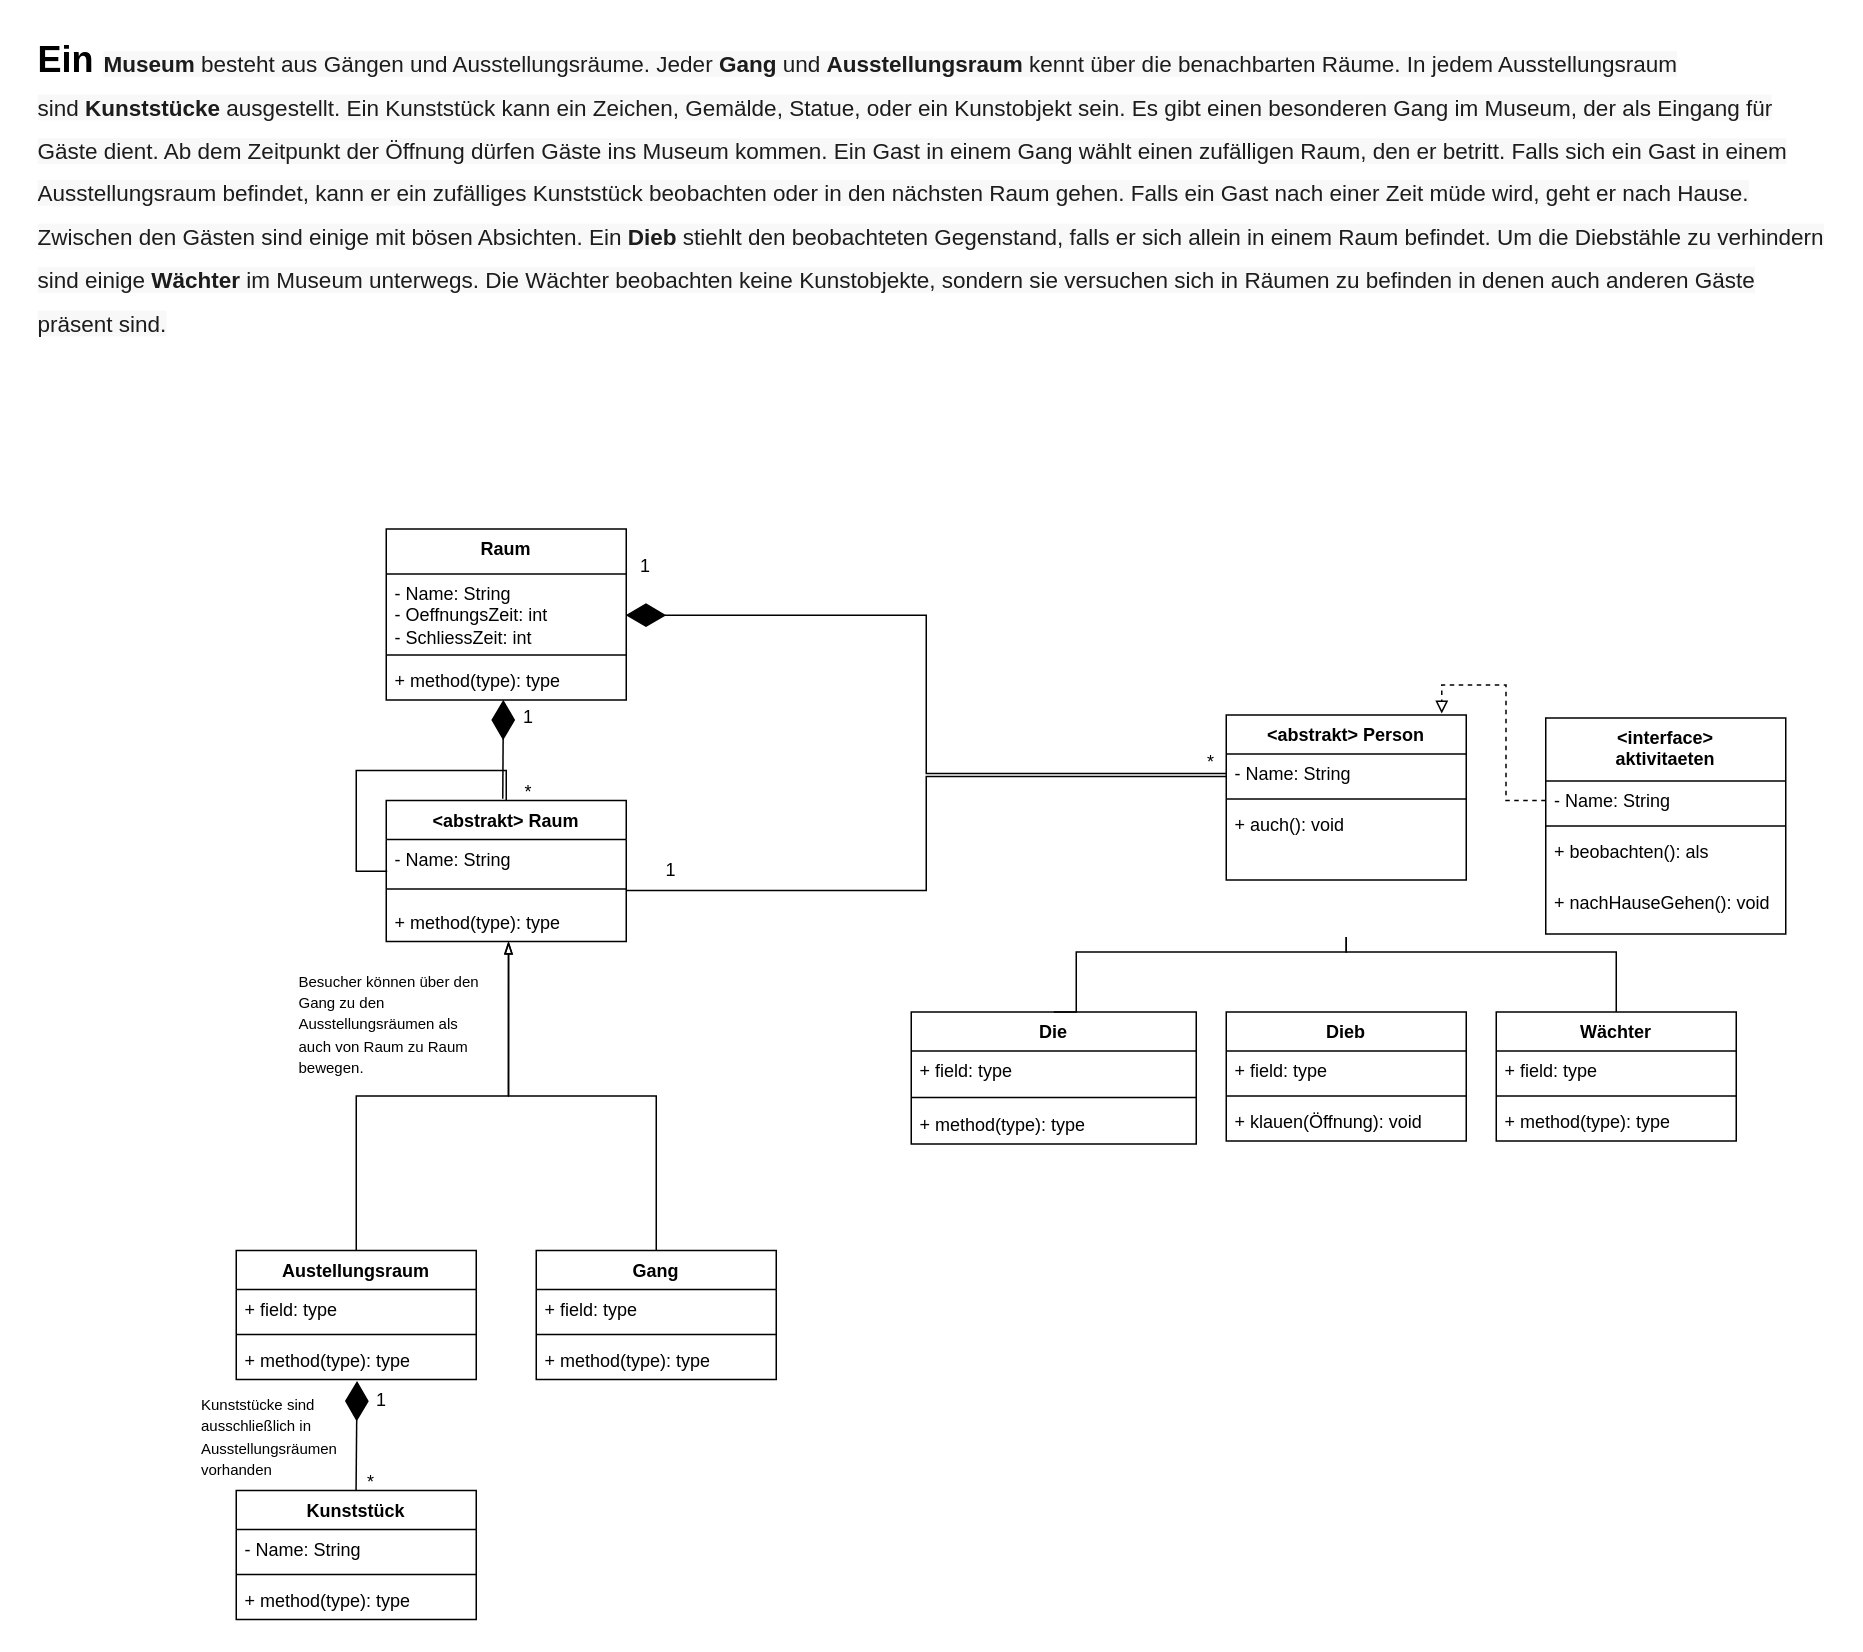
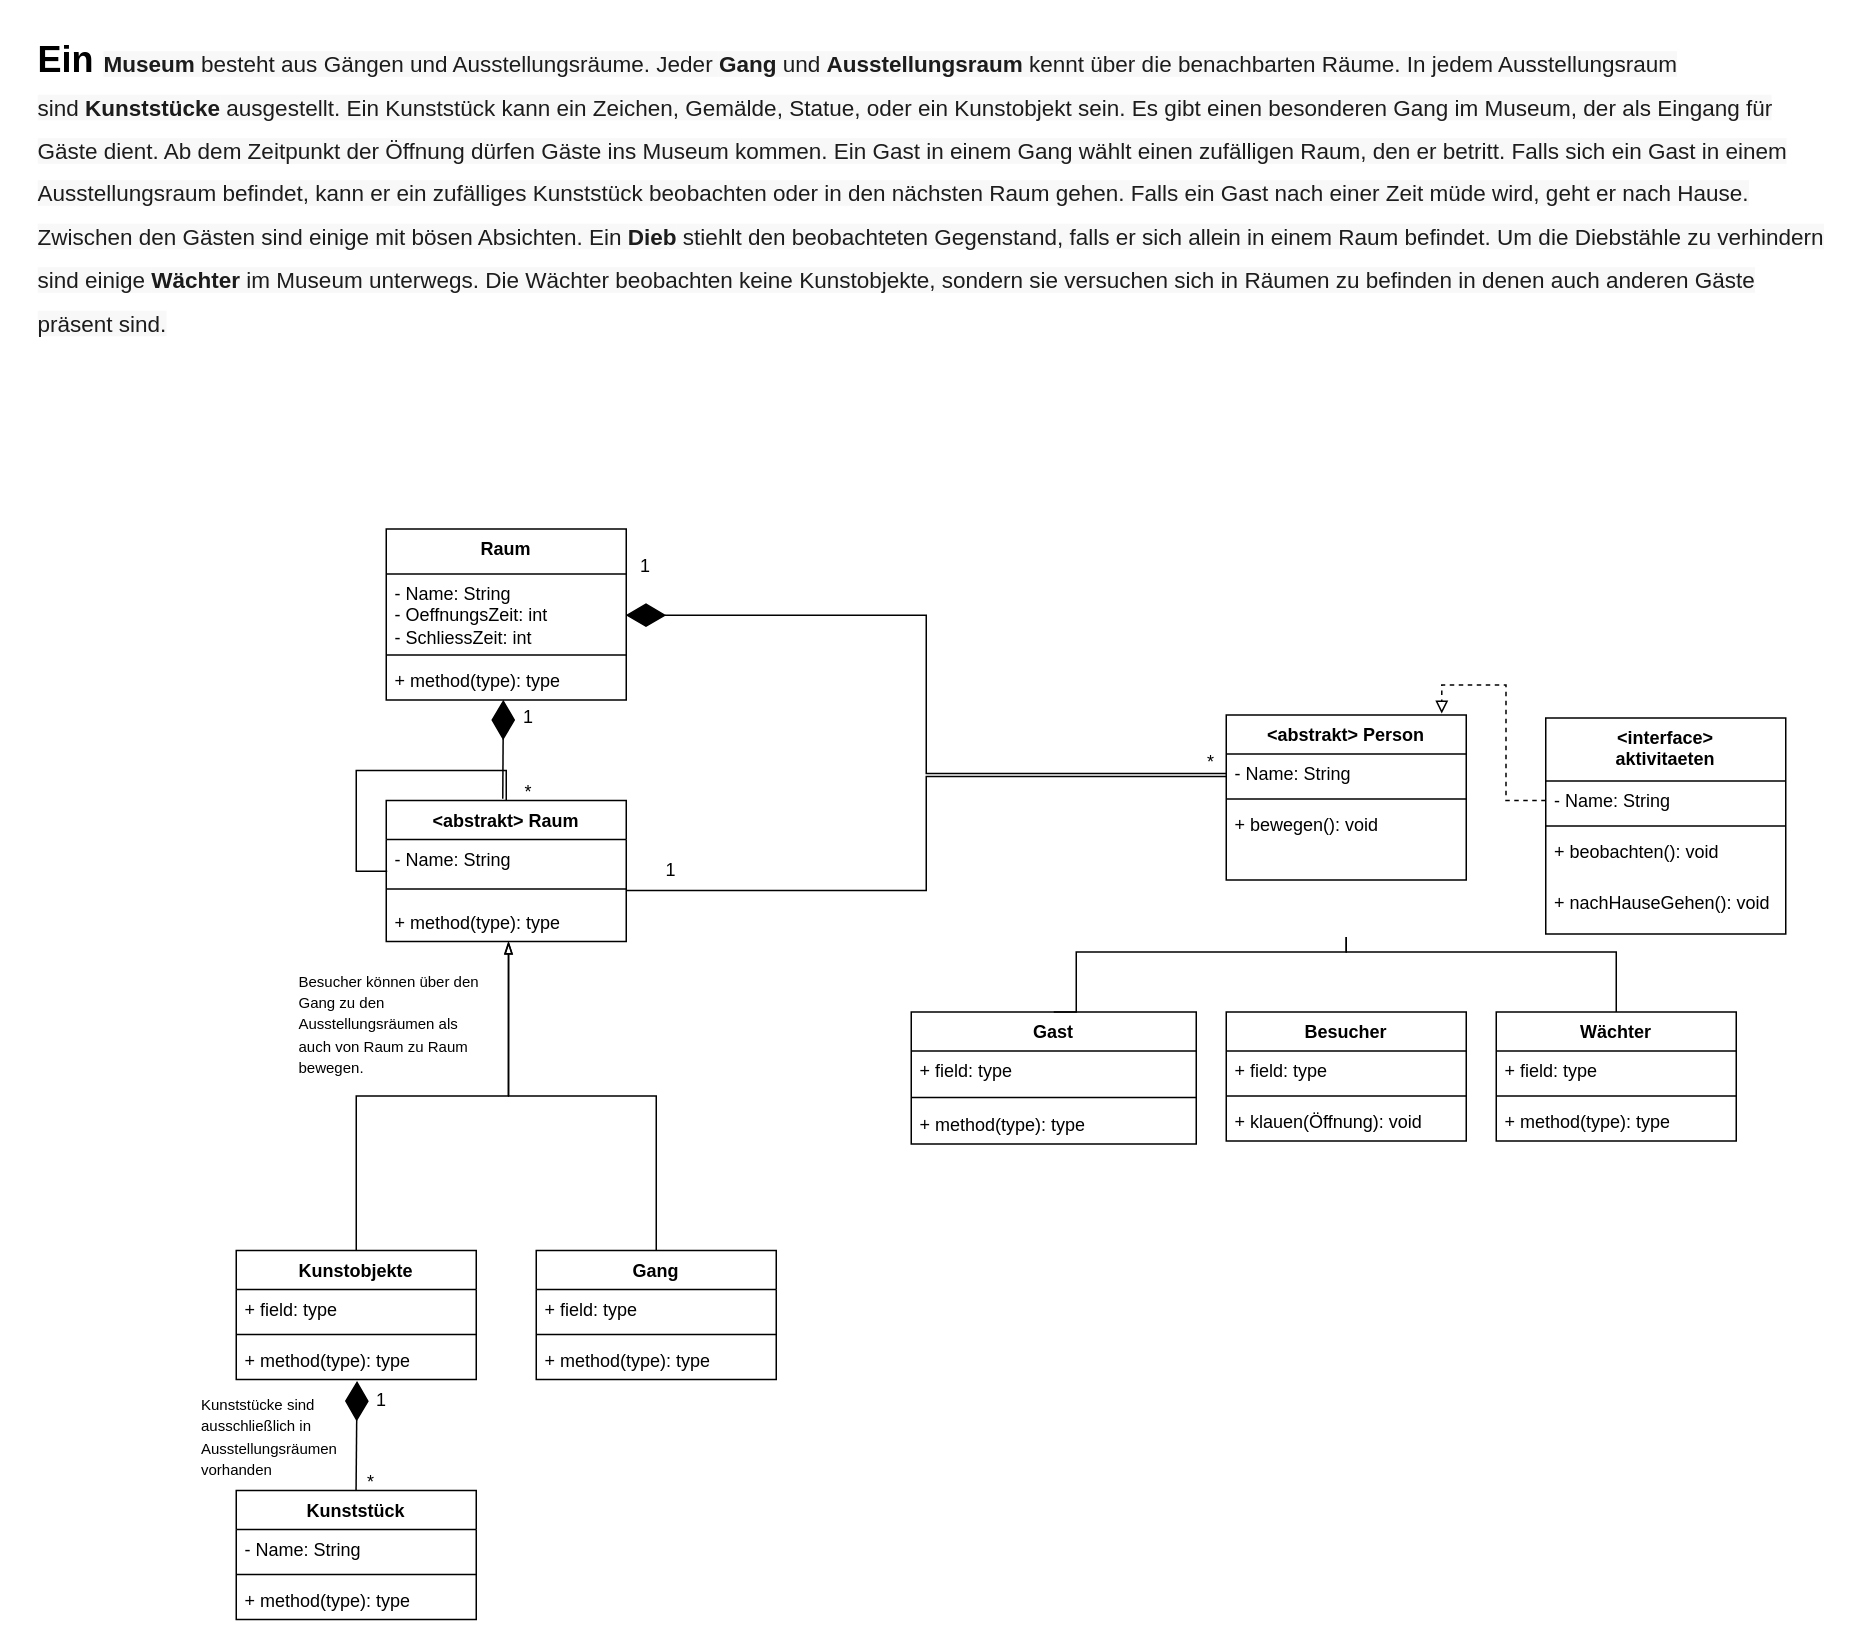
node "+ auch(): void": label "+ auch(): void" -> "+ bewegen(): void"
node "+ beobachten(): als": label "+ beobachten(): als" -> "+ beobachten(): void"
node "Die": label "Die" -> "Gast"
node "Dieb": label "Dieb" -> "Besucher"
node "Austellungsraum": label "Austellungsraum" -> "Kunstobjekte"
